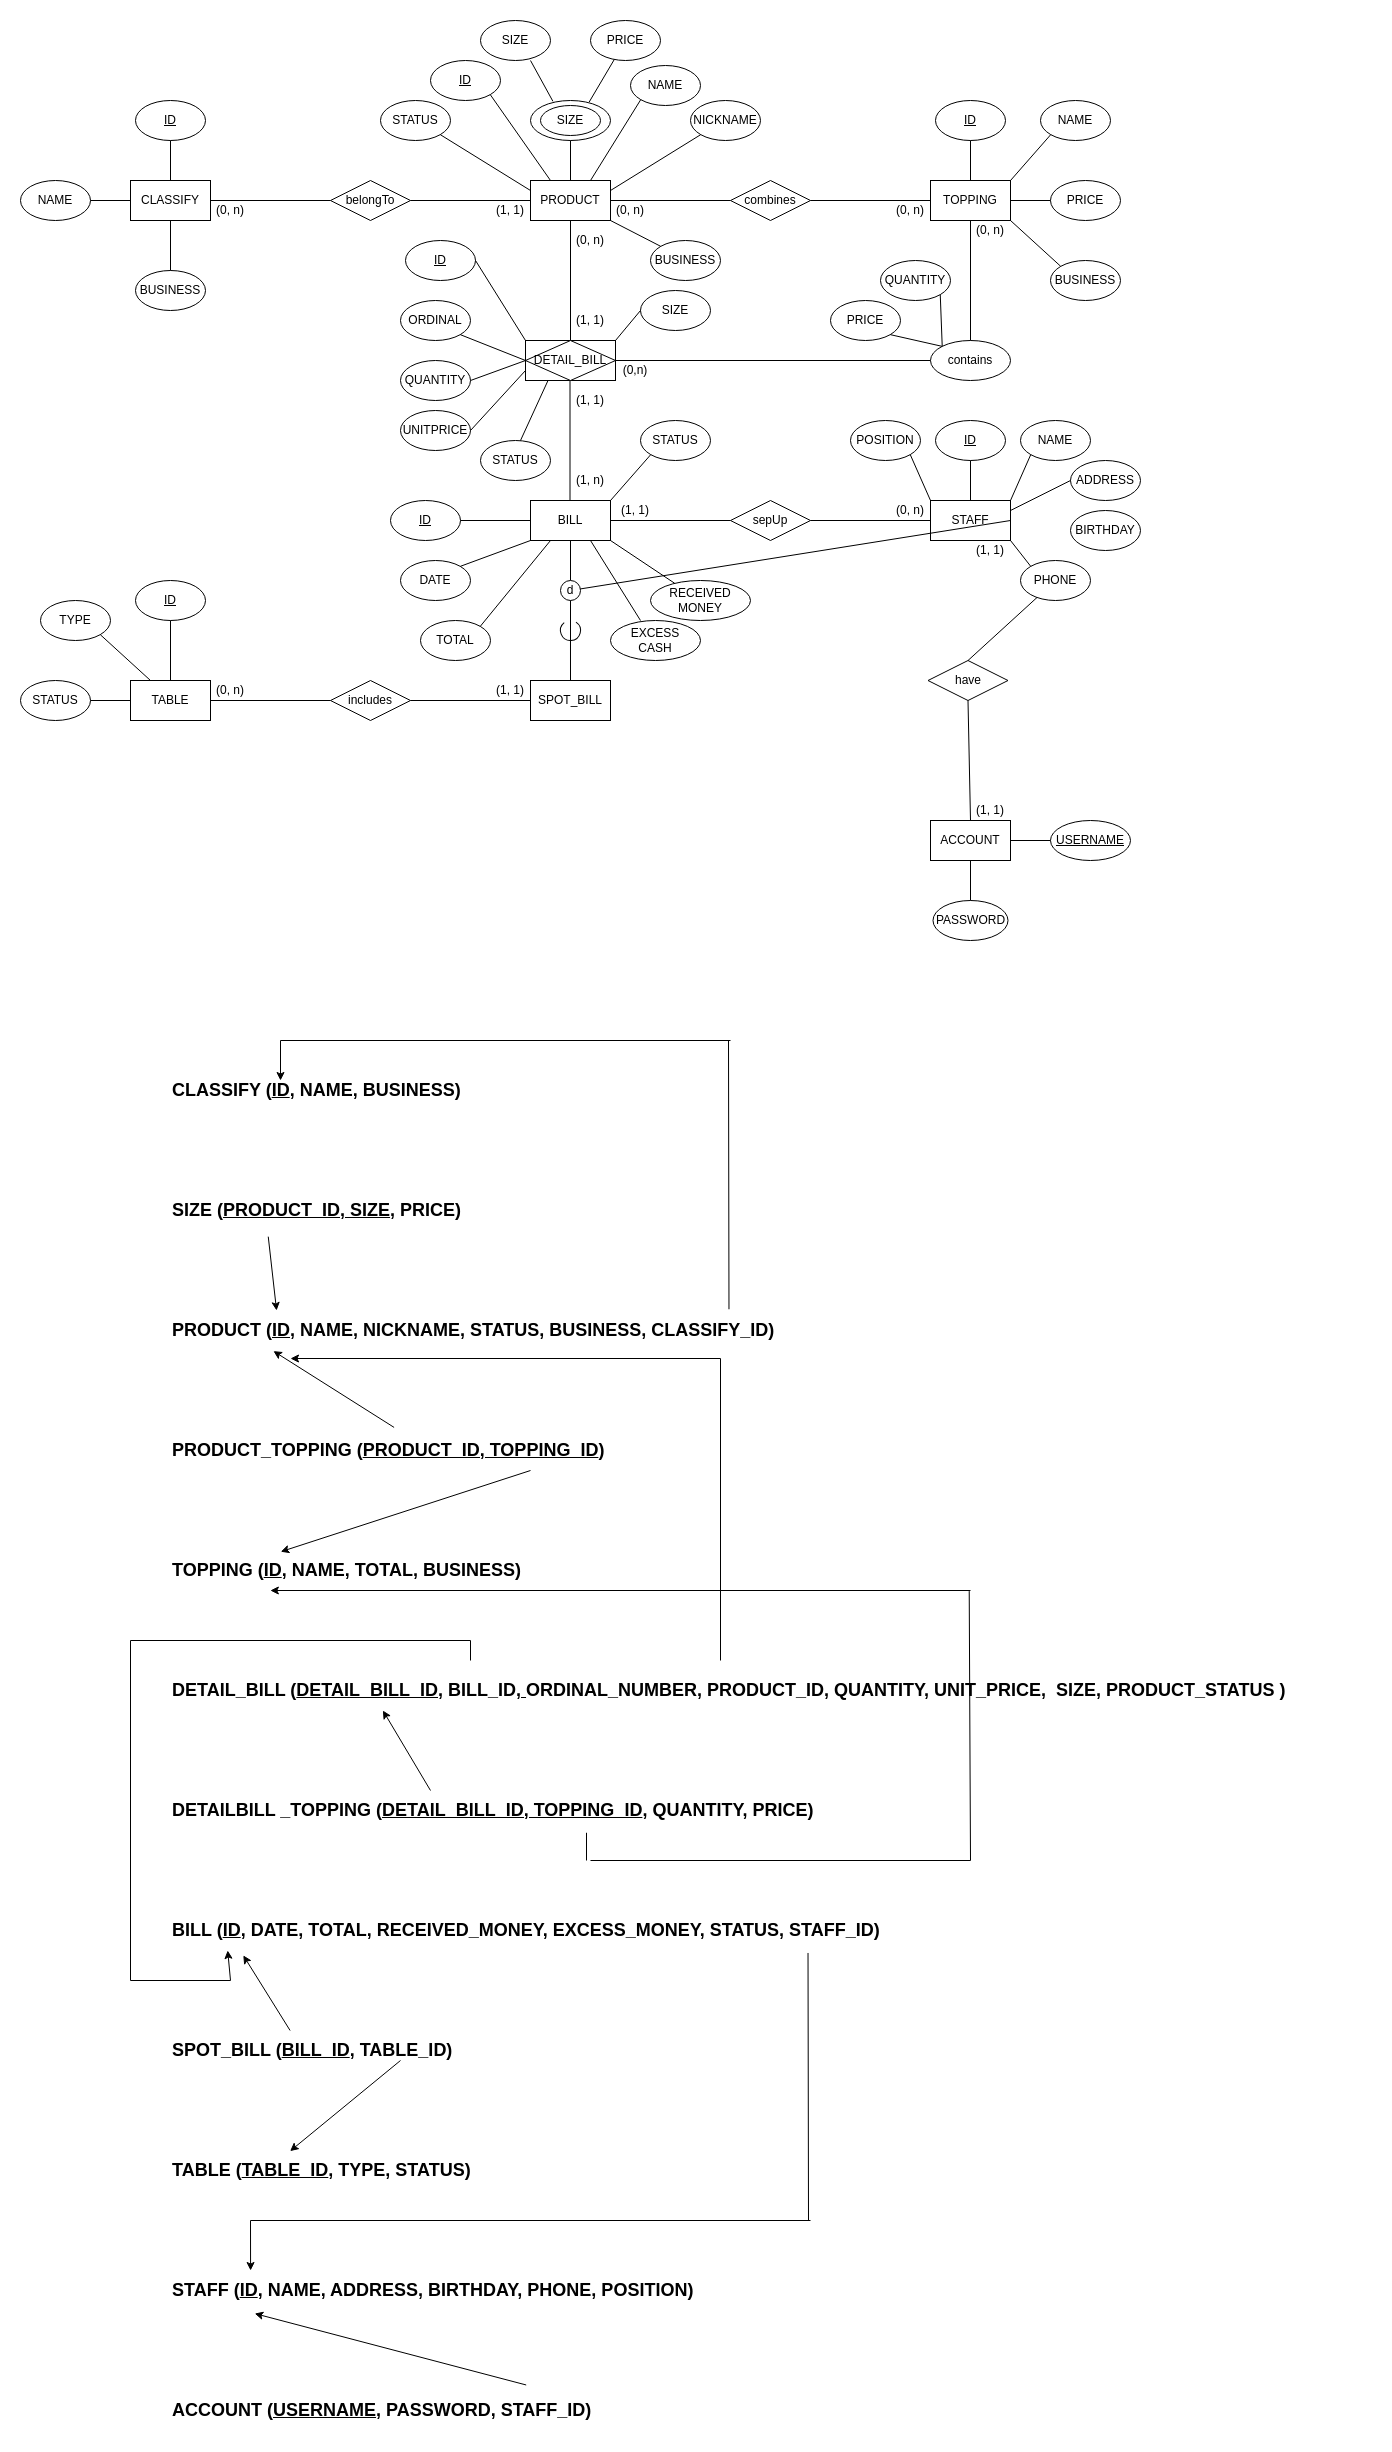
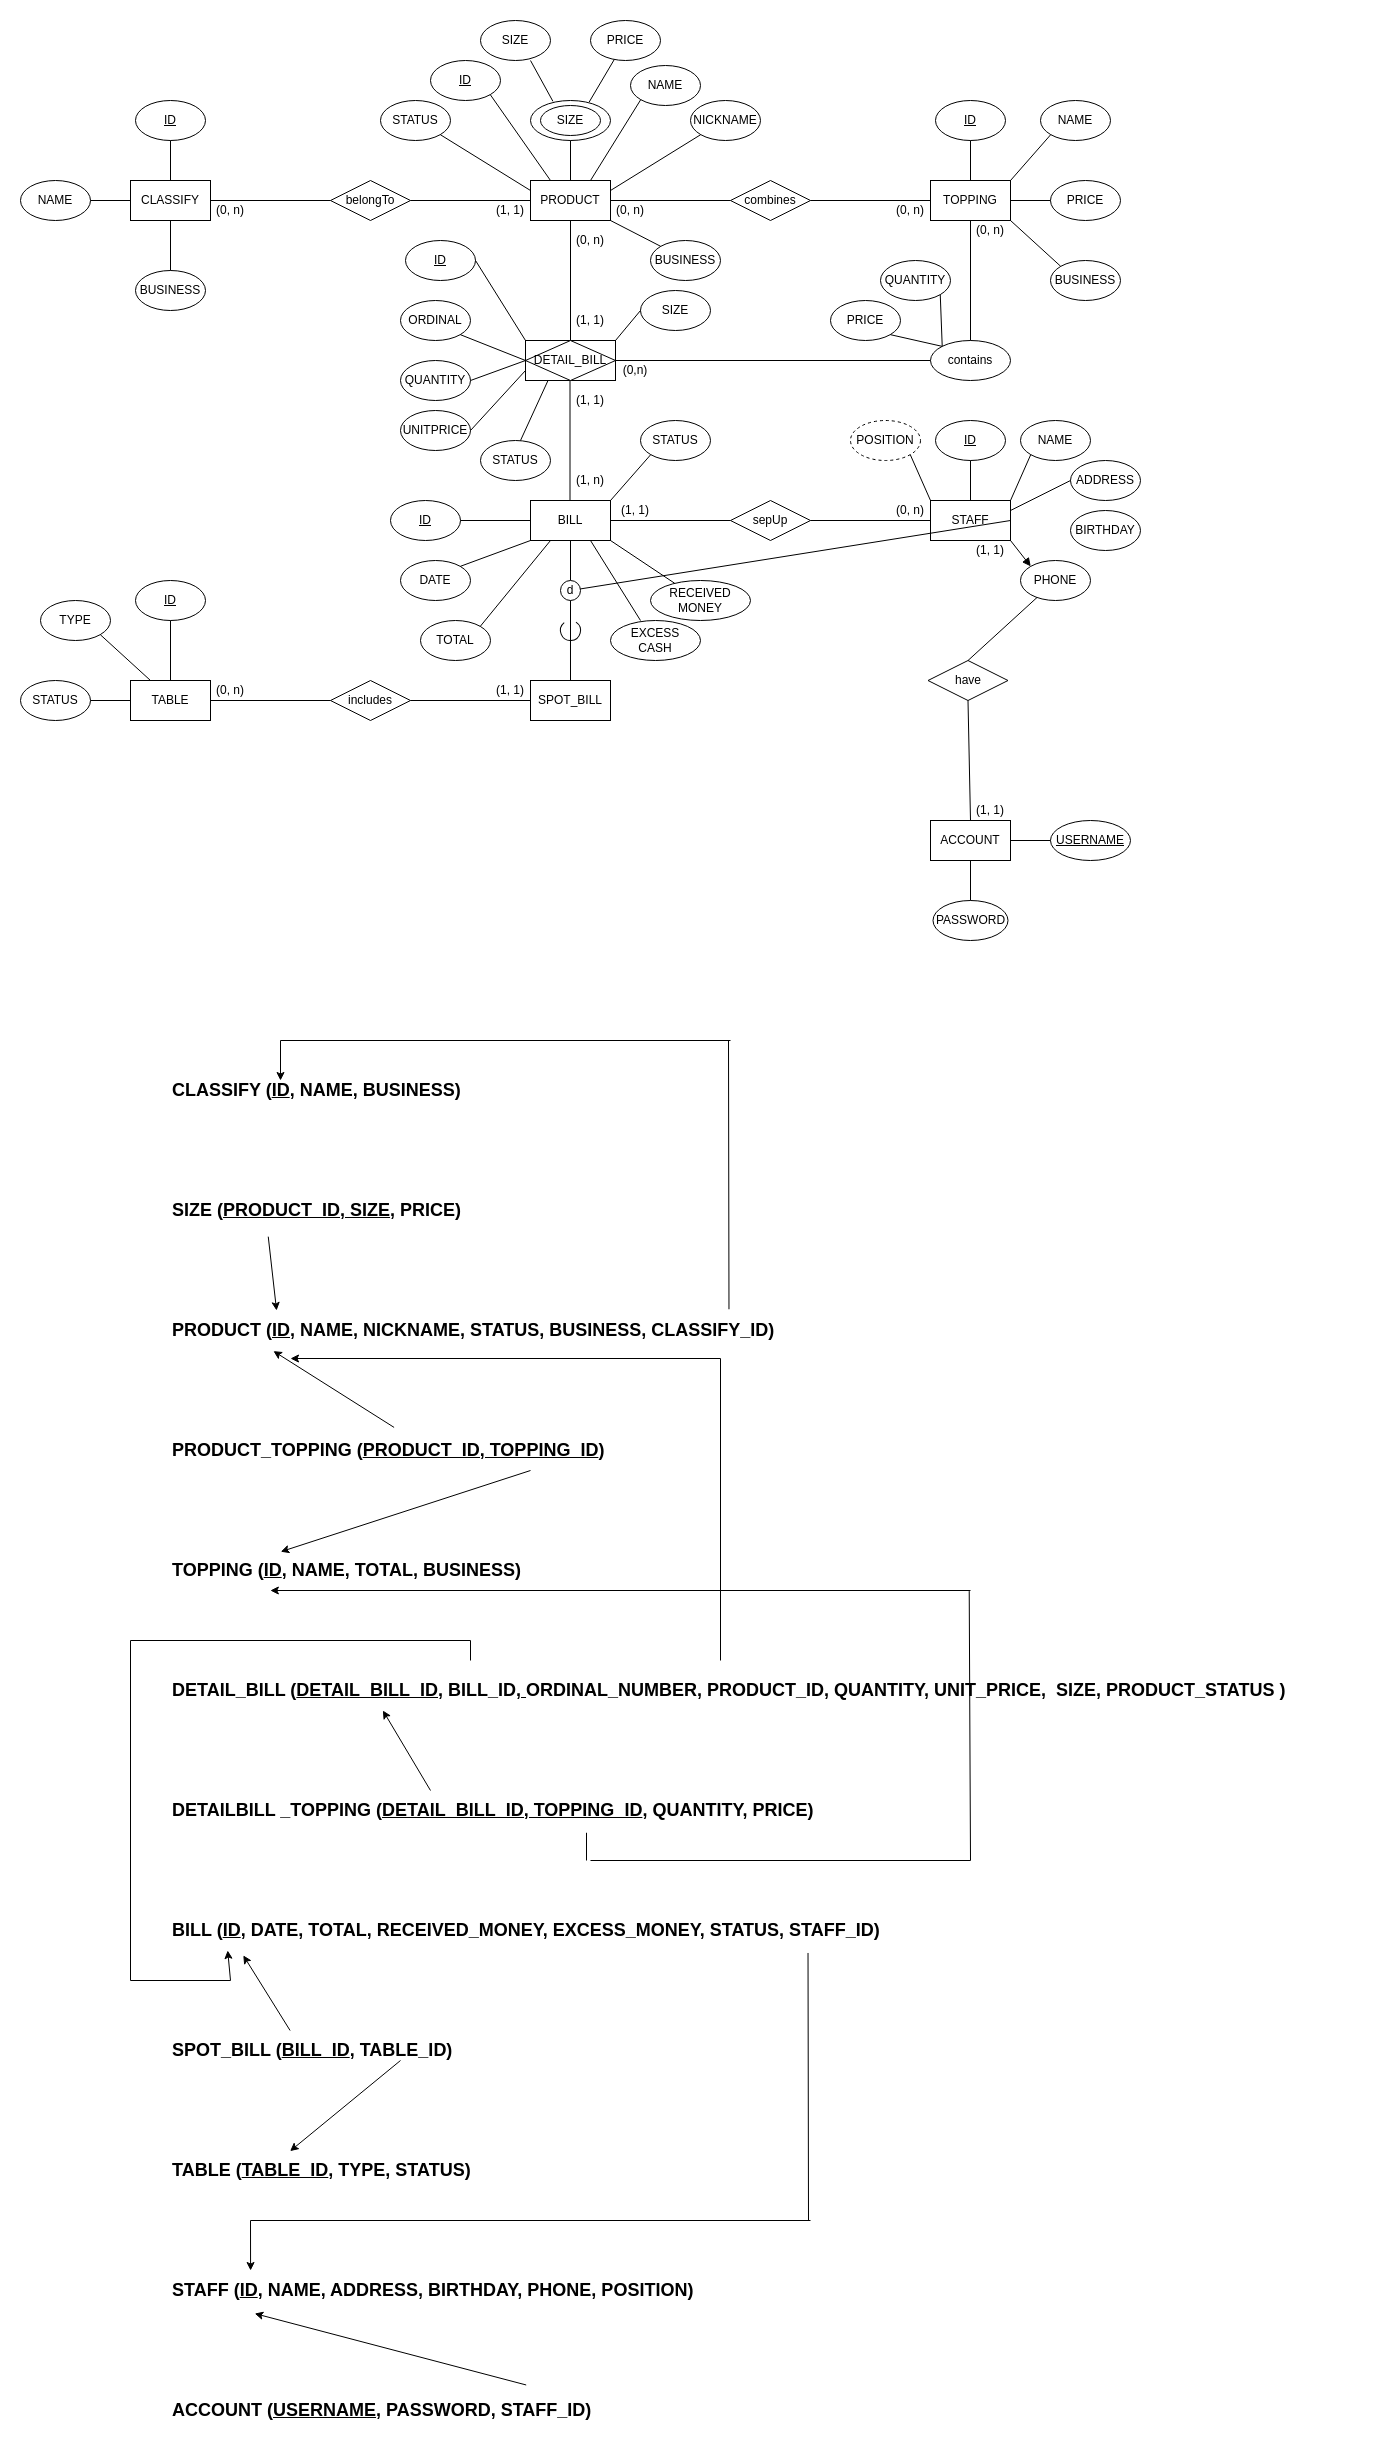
node "POSITION": style solid -> dashed
edge "STAFF" -- "PHONE": arrowhead none -> block
